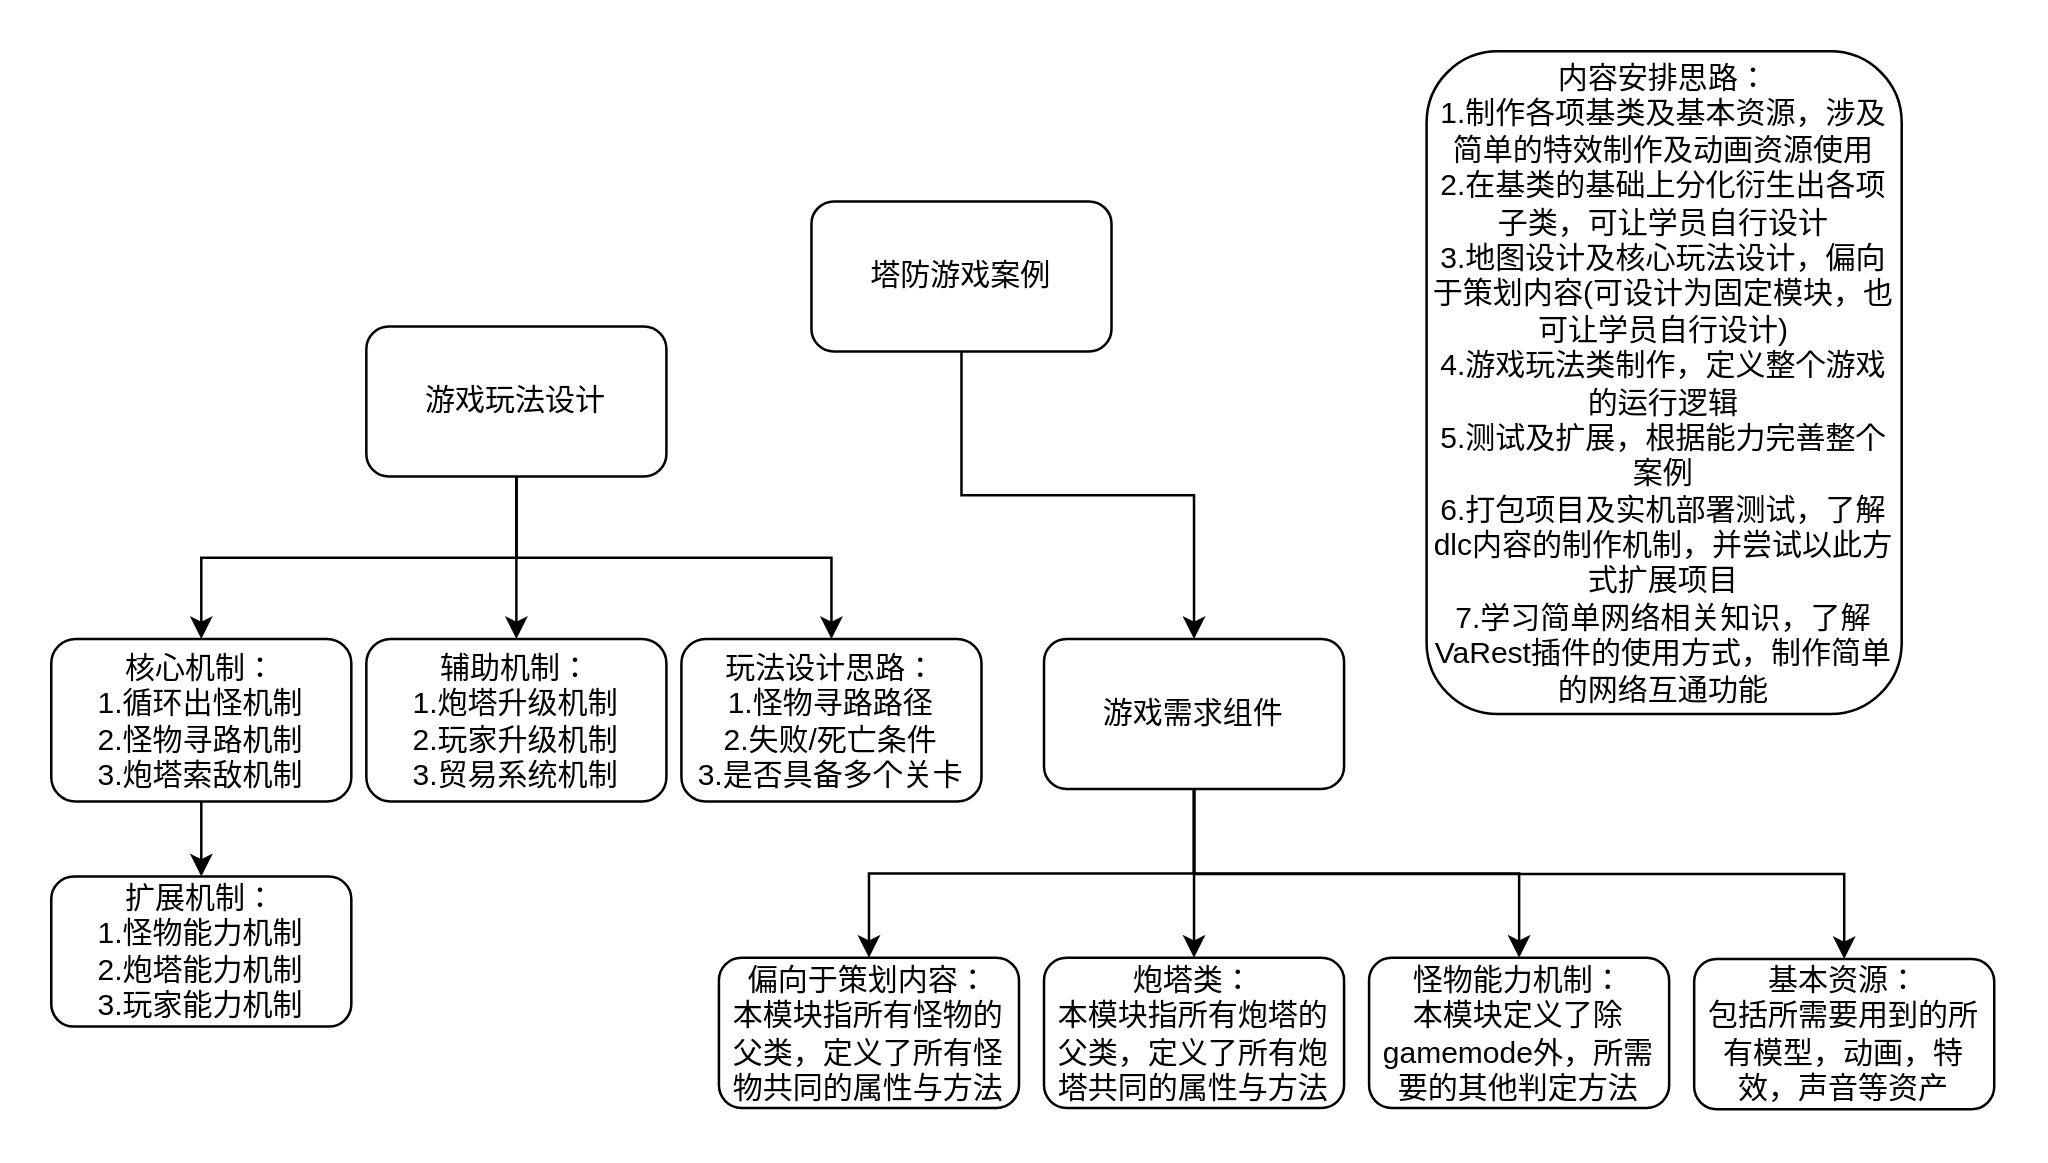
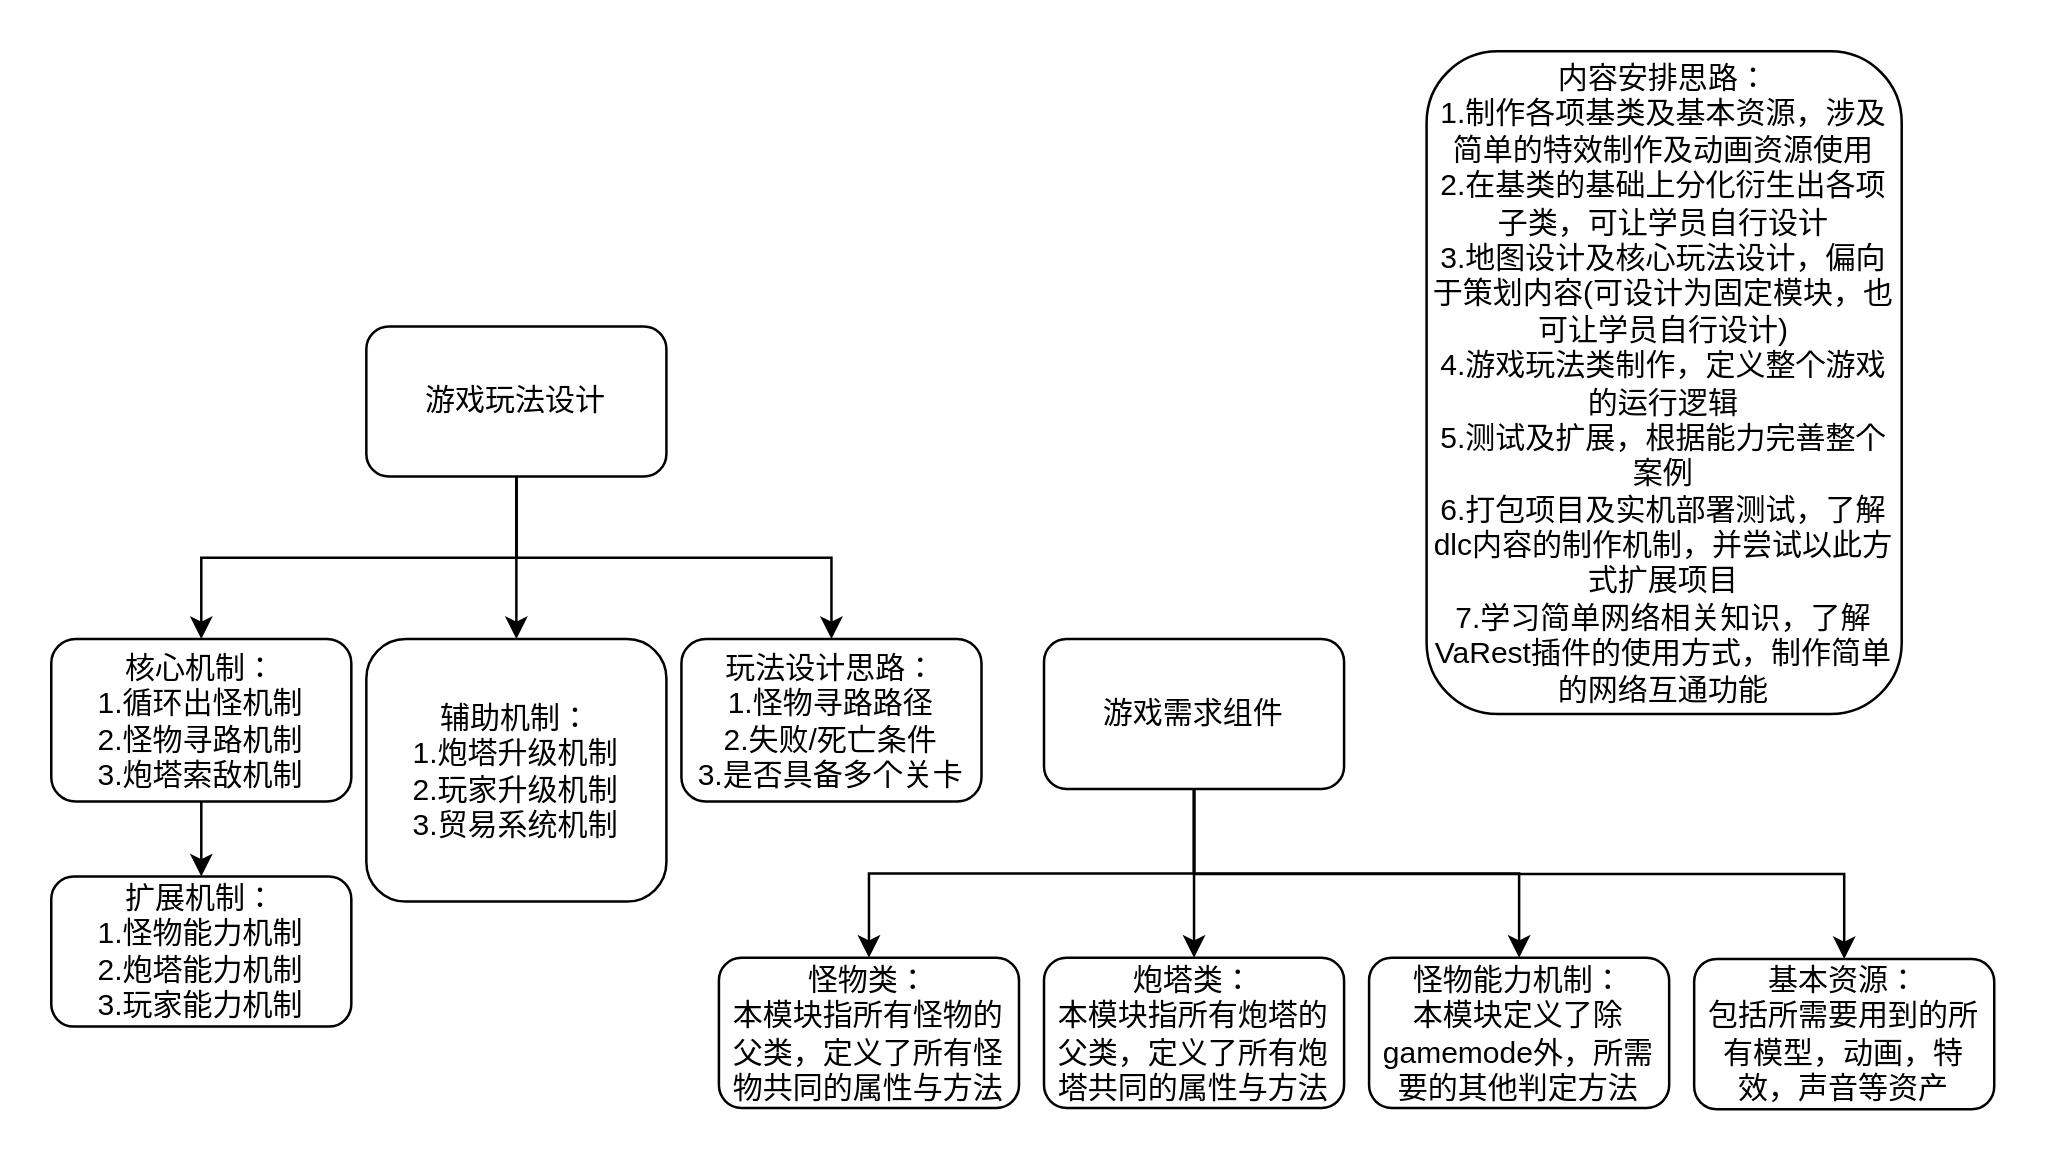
node "塔防游戏案例": removed
edge "塔防游戏案例" -> "游戏需求组件": removed
node "辅助机制： 1.炮塔升级机制 2.玩家升级机制 3.贸易系统机制": size 300x163 -> 300x263
node "偏向于策划内容： 本模块指所有怪物的父类，定义了所有怪物共同的属性与方法": label "偏向于策划内容： 本模块指所有怪物的父类，定义了所有怪物共同的属性与方法" -> "怪物类： 本模块指所有怪物的父类，定义了所有怪物共同的属性与方法"
